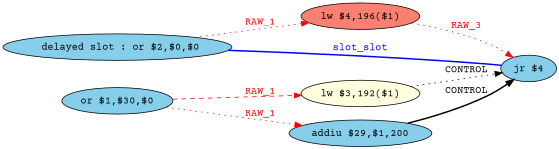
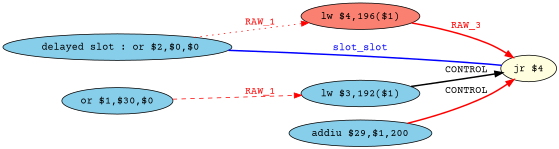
edge "lw $4,196($1)" -> "jr $4": style dotted -> bold
node "jr $4": fillcolor skyblue -> lightyellow
edge "lw $3,192($1)" -> "jr $4": style dotted -> bold
node "lw $3,192($1)": fillcolor lightyellow -> skyblue
edge "addiu $29,$1,200" -> "jr $4": color black -> red
edge "or $1,$30,$0" -> "addiu $29,$1,200": removed, label "RAW_1"
